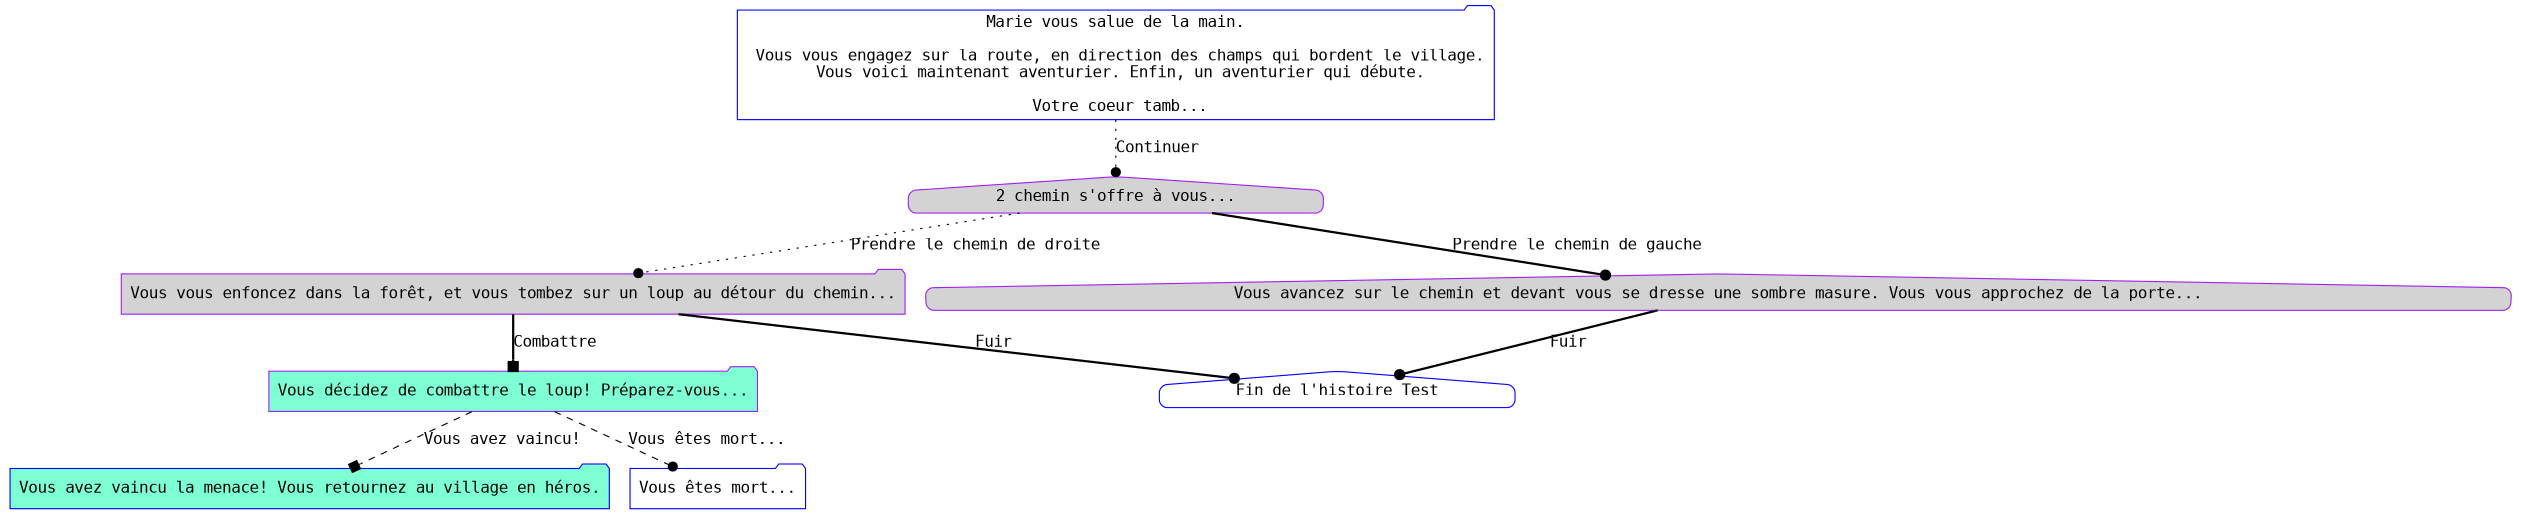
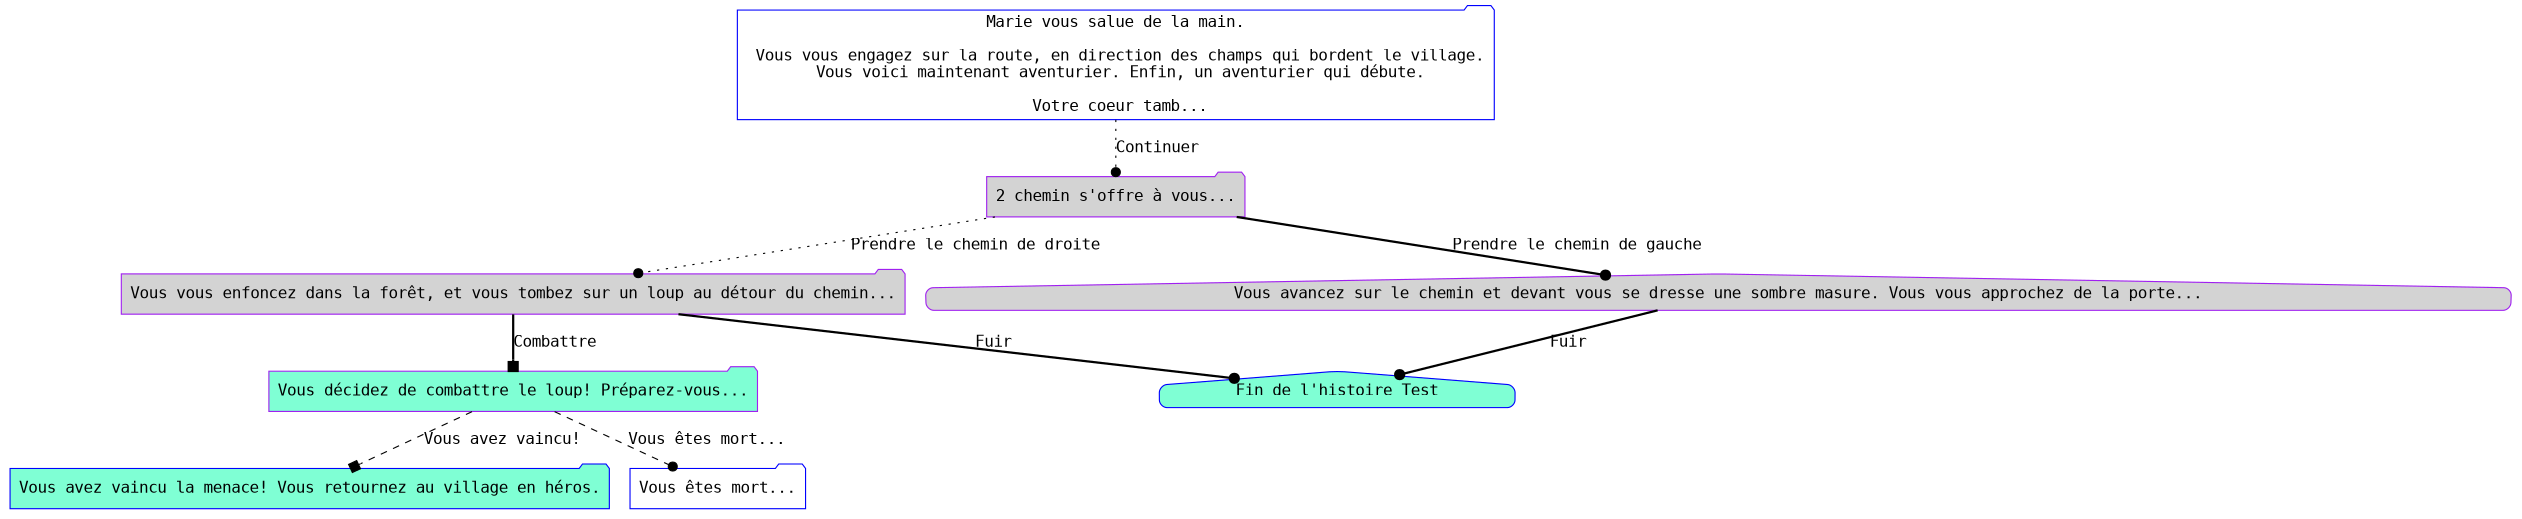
node "2 chemin s'offre à vous...": shape house -> folder
node "Fin de l'histoire Test": fillcolor white -> aquamarine
